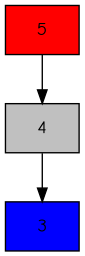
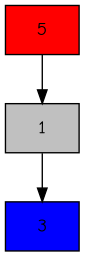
node "4": label "4" -> "1"
